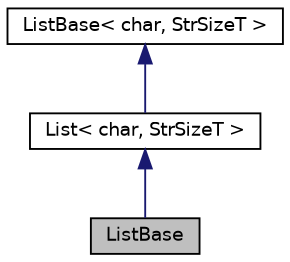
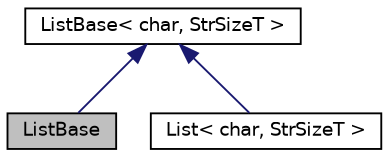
edge "ListBase" -> "List< char, StrSizeT >": now "ListBase" -> "ListBase< char, StrSizeT >"
